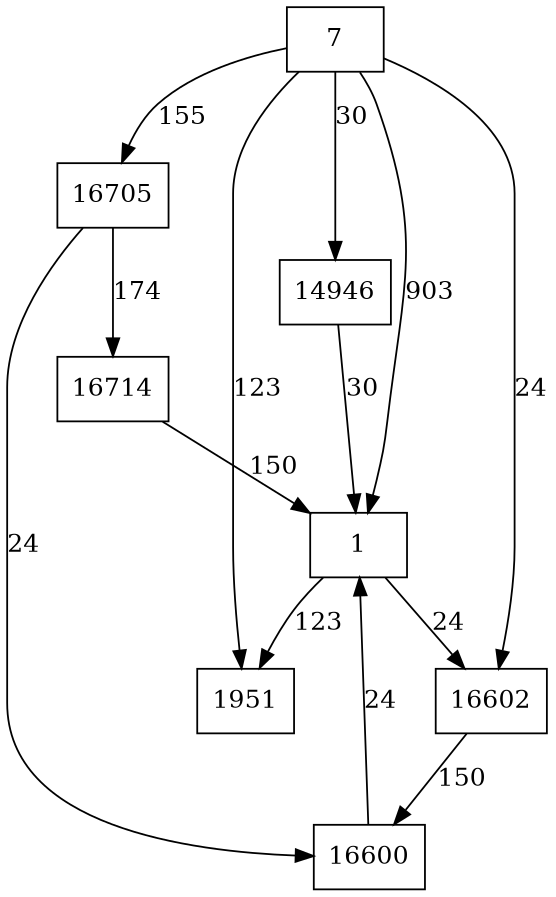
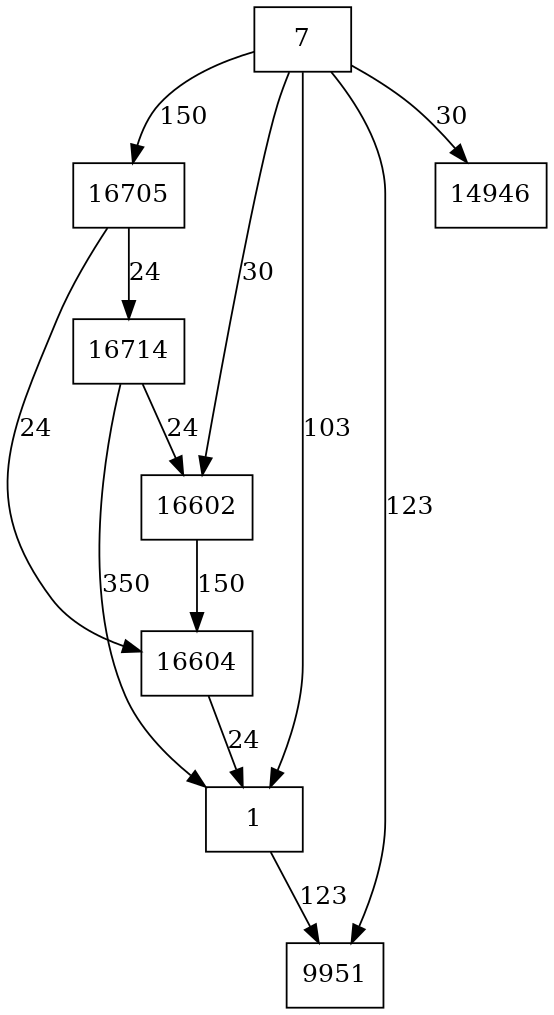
edge "7" -> "16705": label "155" -> "150"
edge "16705" -> "16714": label "174" -> "24"
edge "7" -> "1": label "903" -> "103"
edge "7" -> "16602": label "24" -> "30"
edge "14946" -> "1": removed, label "30"
edge "16714" -> "1": label "150" -> "350"
edge "1" -> "16602": now "16714" -> "16602"
node "1951": label "1951" -> "9951"
node "16600": label "16600" -> "16604"
